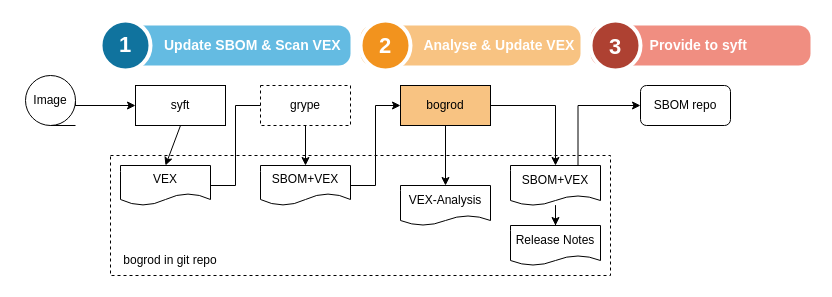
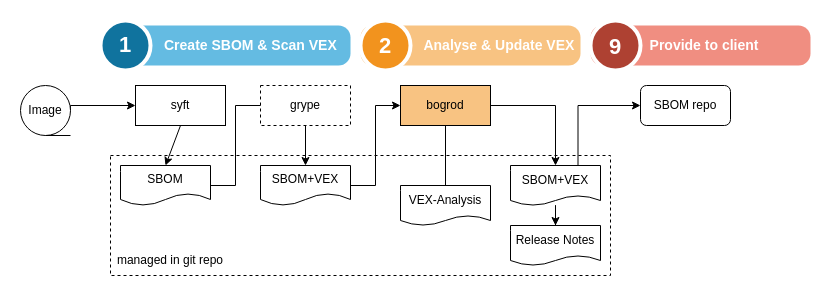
node "Update SBOM & Scan VEX": label "Update SBOM & Scan VEX" -> "Create SBOM & Scan VEX"
node "Provide to syft": label "Provide to syft" -> "Provide to client"
node "3": label "3" -> "9"
node "Image": moved (51, 101) -> (46, 111)
edge "bogrod" -> "VEX-Analysis": arrowhead classic -> none
node "VEX": label "VEX" -> "SBOM"
node "bogrod in git repo": label "bogrod in git repo" -> "managed in git repo"
